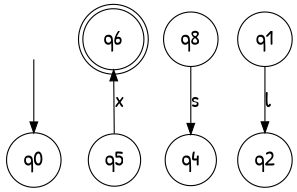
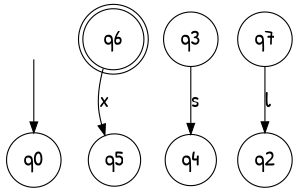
node "q8": label "q8" -> "q3"
node "q1": label "q1" -> "q7"
edge "q5" -> "q6": reversed
